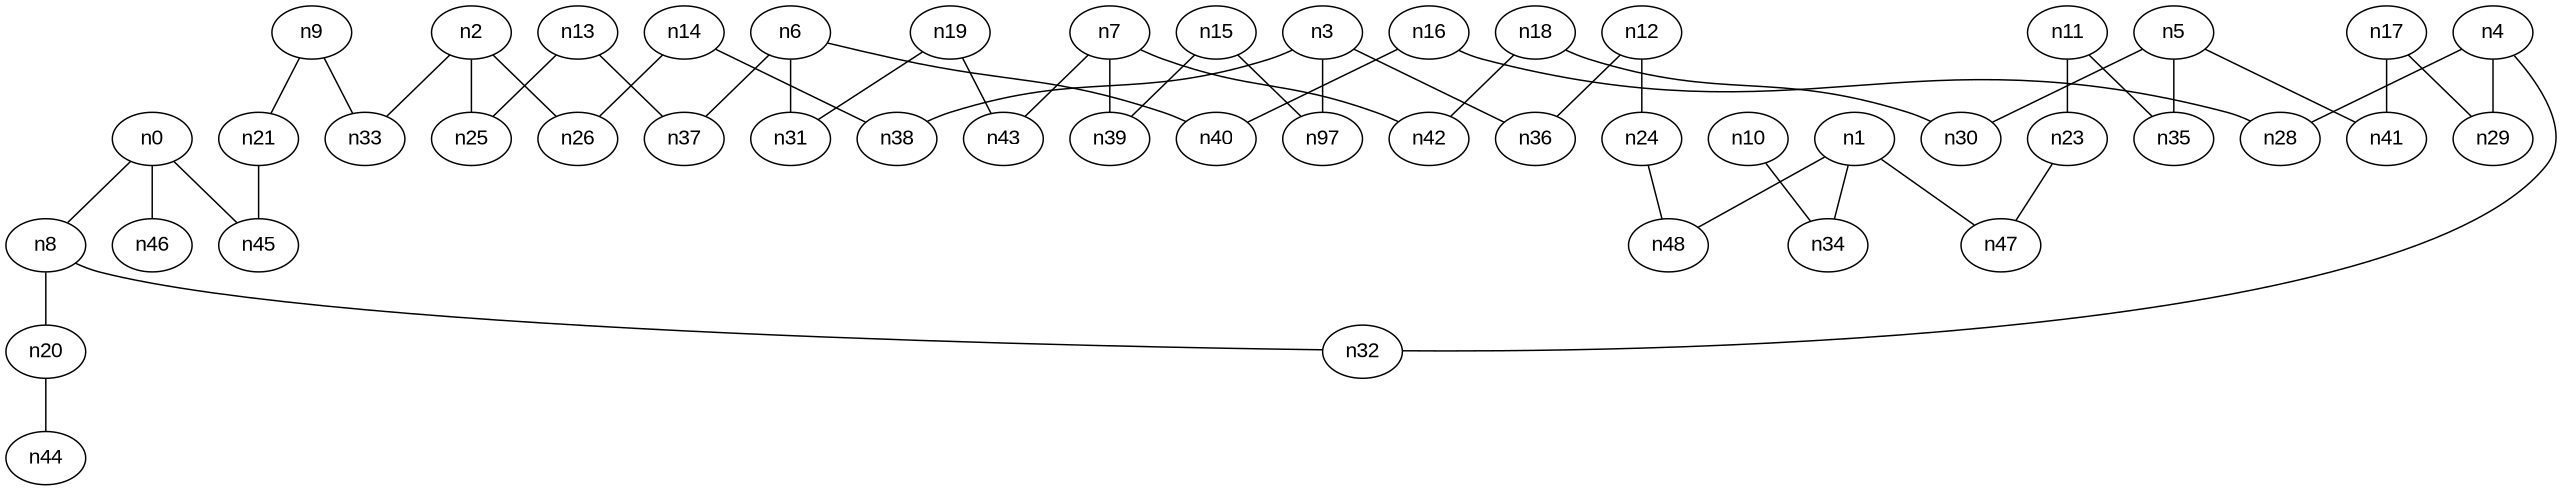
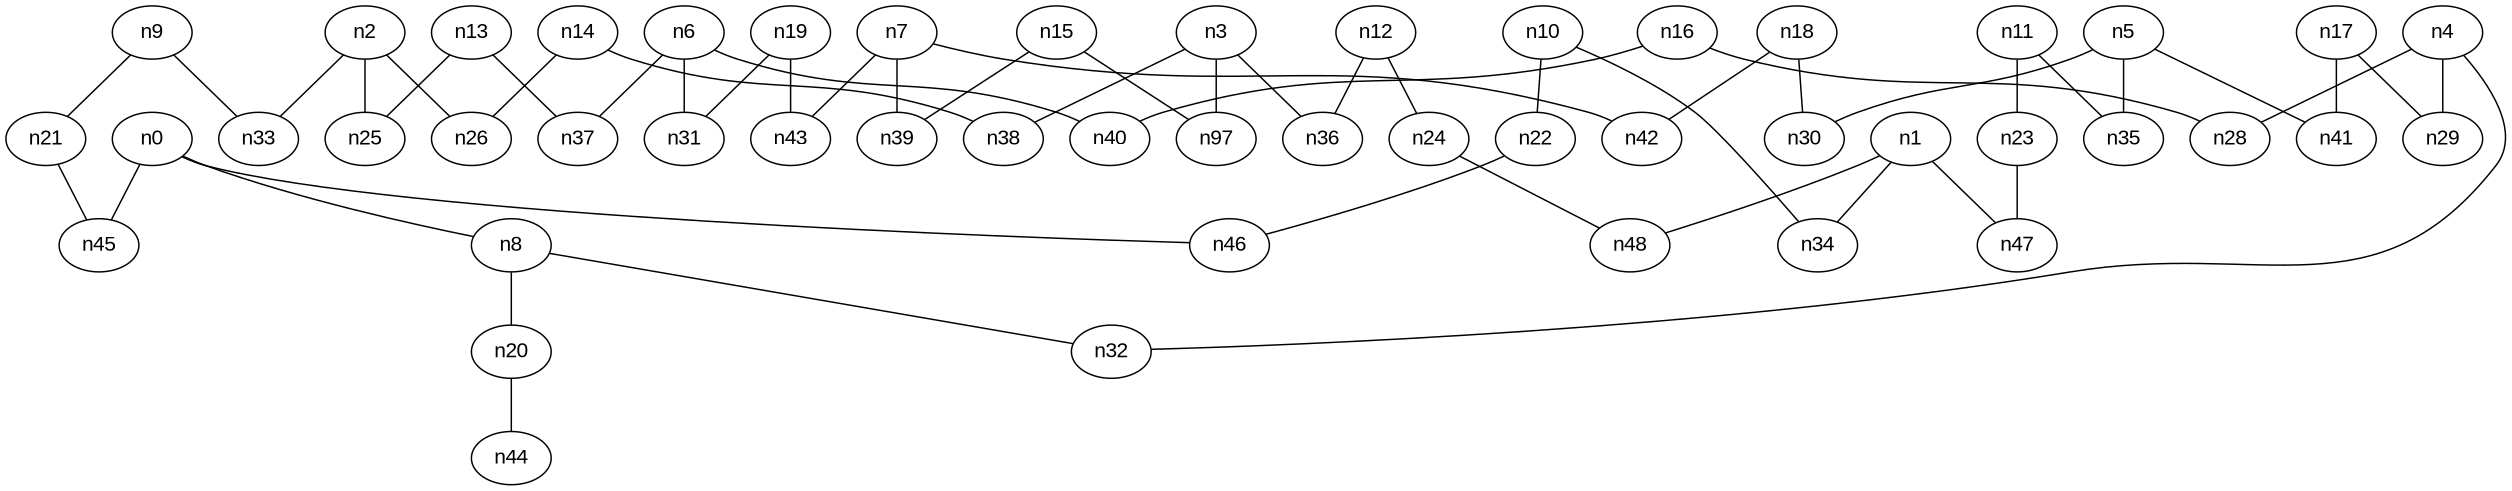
node "n22": added
